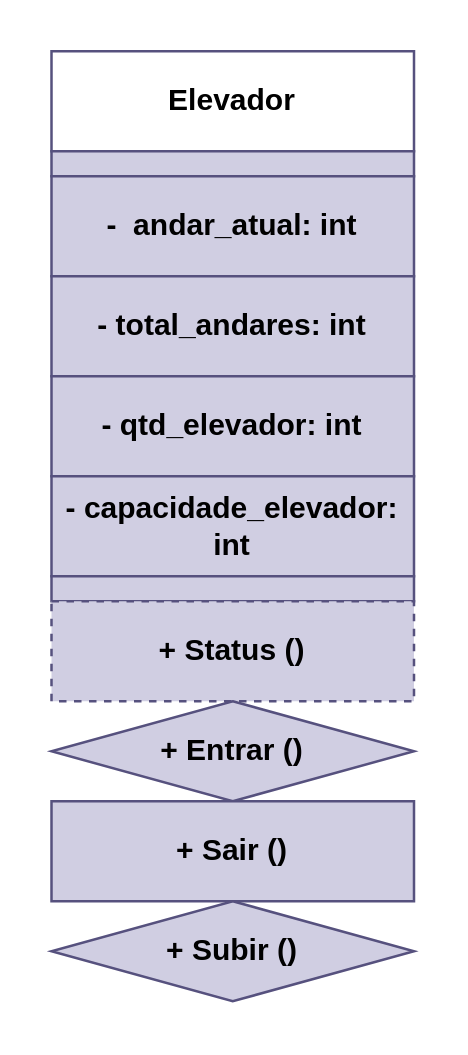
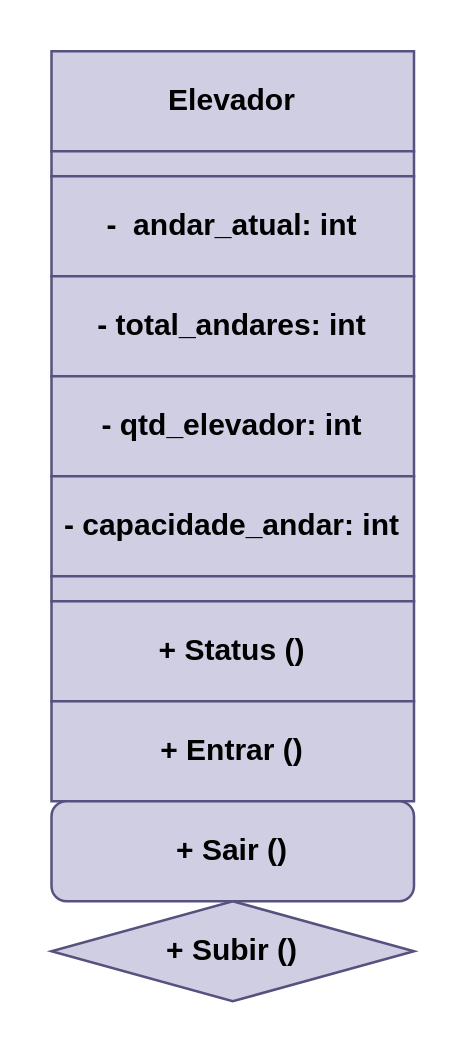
node "Elevador": fillcolor #ffffff -> #d0cee2
node "- capacidade_elevador: int": label "- capacidade_elevador: int" -> "- capacidade_andar: int"
node "+ Status ()": style dashed -> solid
node "+ Entrar ()": shape diamond -> rectangle
node "+ Sair ()": shape rectangle -> rounded rectangle
